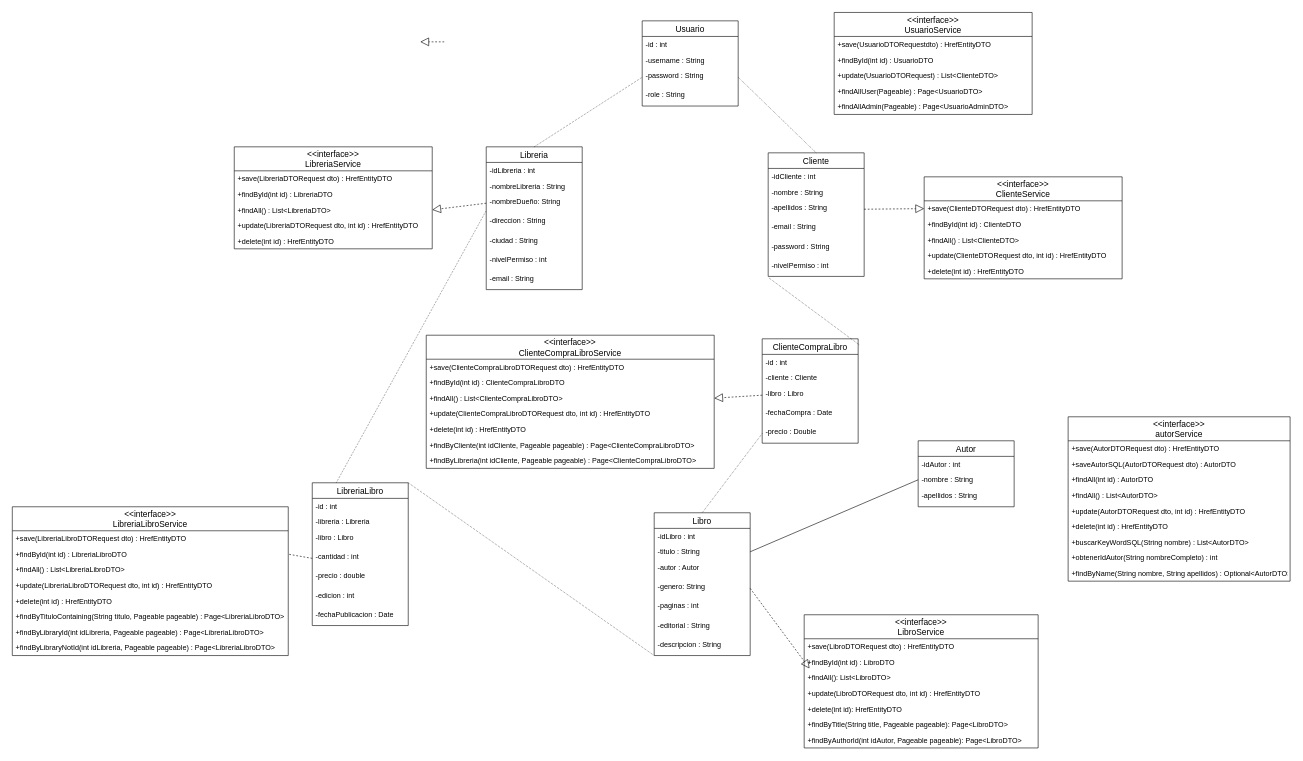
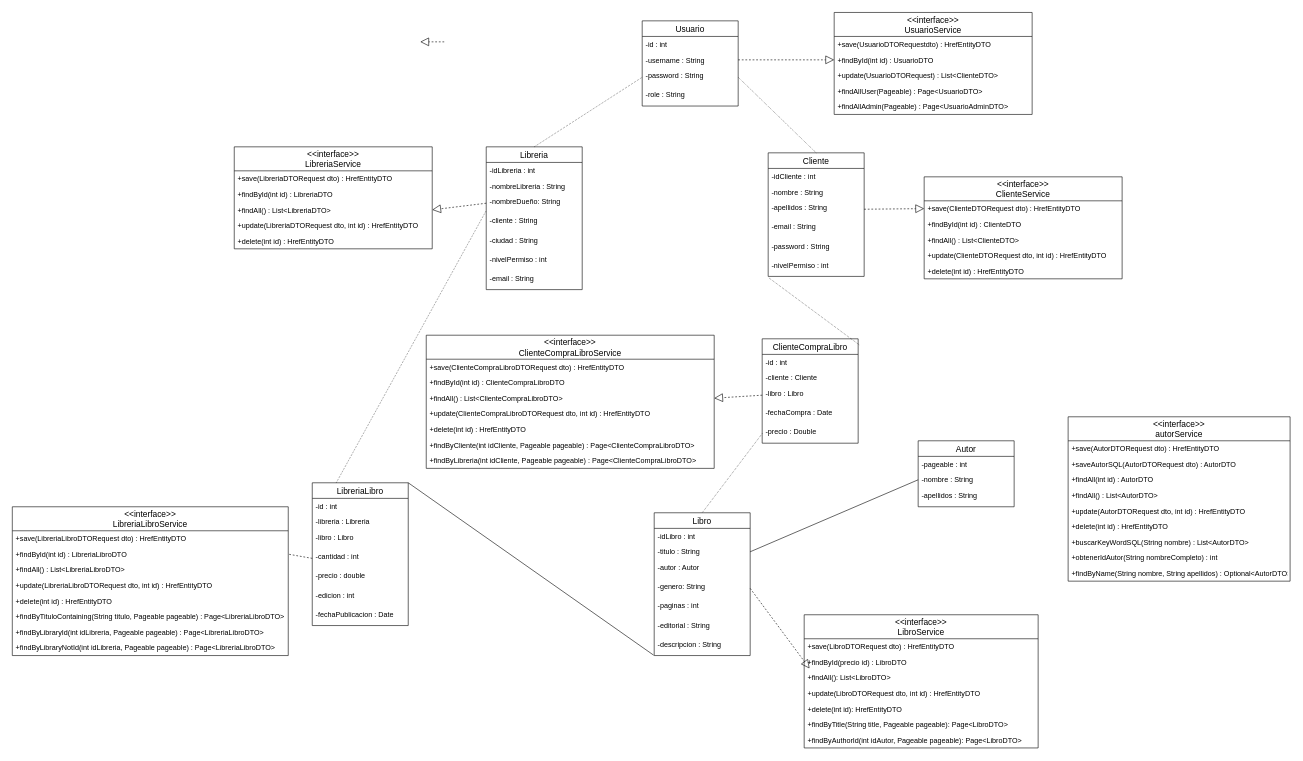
edge "-username : String" -> "+findById(int id) : UsuarioDTO": added
node "-direccion : String": label "-direccion : String" -> "-cliente : String"
node "-idAutor : int": label "-idAutor : int" -> "-pageable : int"
edge "LibreriaLibro" -- "-descripcion : String": style dashed -> solid
node "+findById(int id) : LibroDTO": label "+findById(int id) : LibroDTO" -> "+findById(precio id) : LibroDTO"
